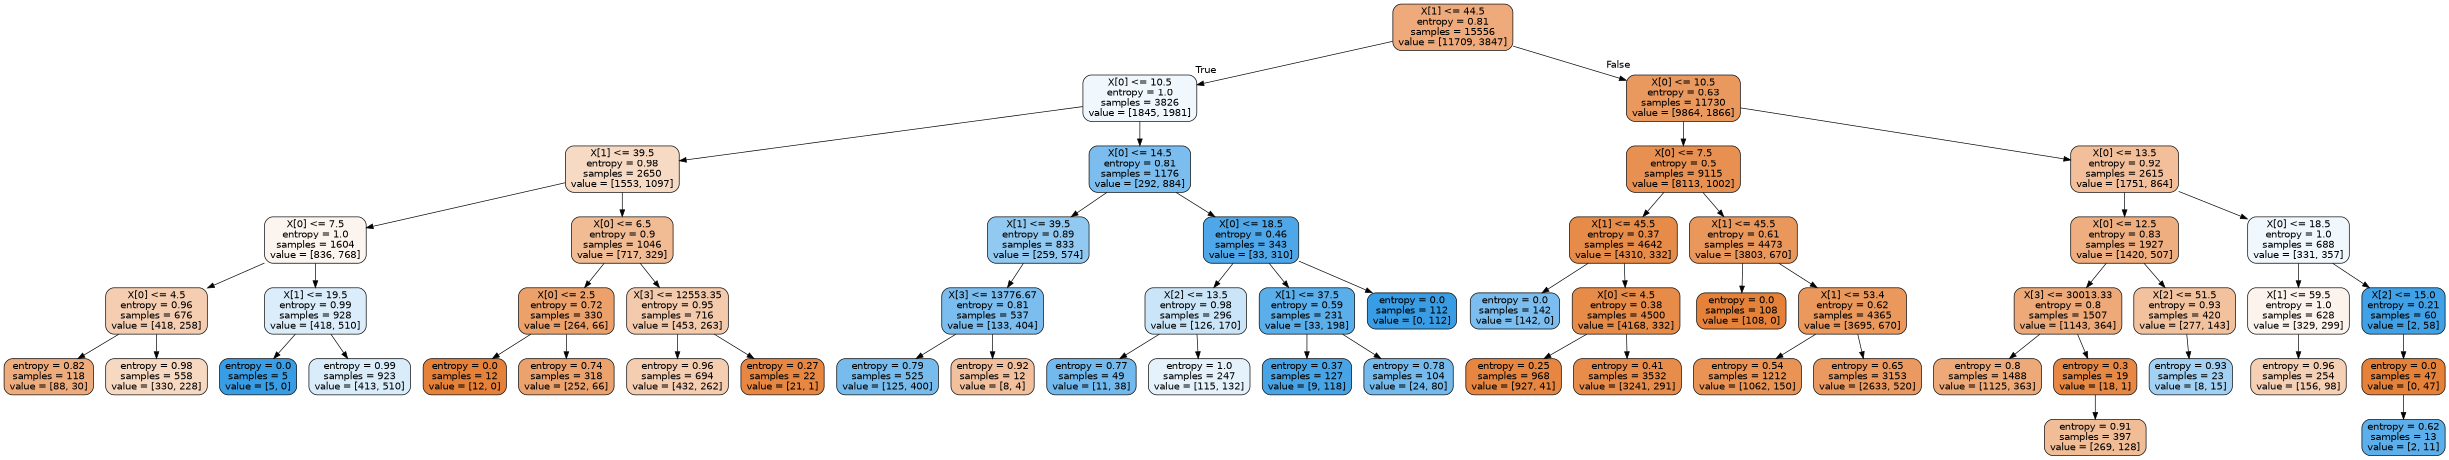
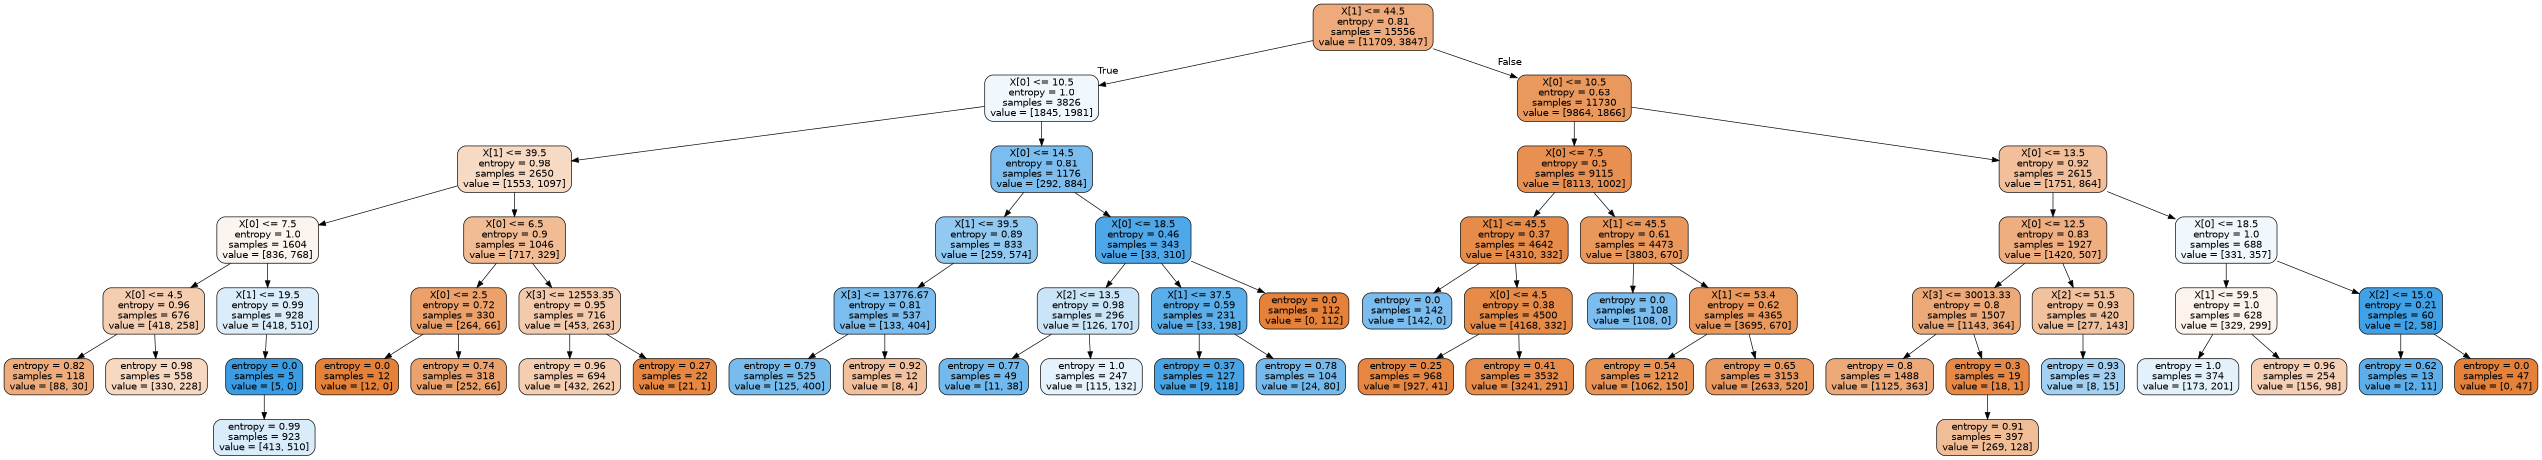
node "entropy = 0.0 samples = 112 value = [0, 112]": fillcolor #399de5ff -> #e58139ff
node "entropy = 0.0 samples = 108 value = [108, 0]": fillcolor #e58139ff -> #399de5ab
edge "X[1] <= 19.5 entropy = 0.99 samples = 928 value = [418, 510]" -> "entropy = 0.99 samples = 923 value = [413, 510]": now "entropy = 0.0 samples = 5 value = [5, 0]" -> "entropy = 0.99 samples = 923 value = [413, 510]"
node "entropy = 1.0 samples = 374 value = [173, 201]": added
edge "entropy = 0.0 samples = 47 value = [0, 47]" -> "entropy = 0.62 samples = 13 value = [2, 11]": now "X[2] <= 15.0 entropy = 0.21 samples = 60 value = [2, 58]" -> "entropy = 0.62 samples = 13 value = [2, 11]"
